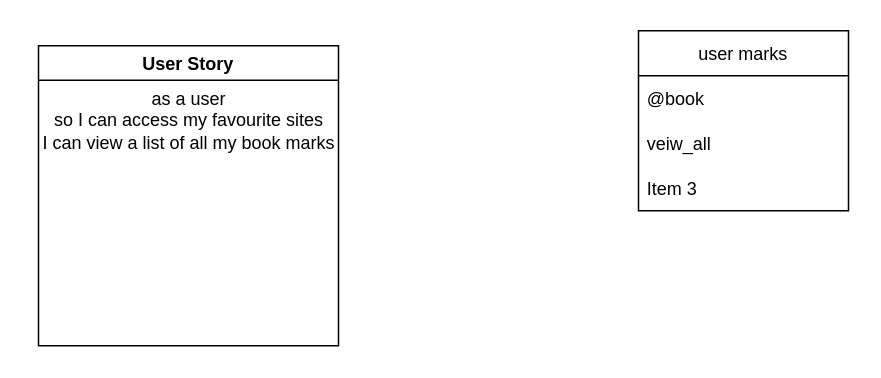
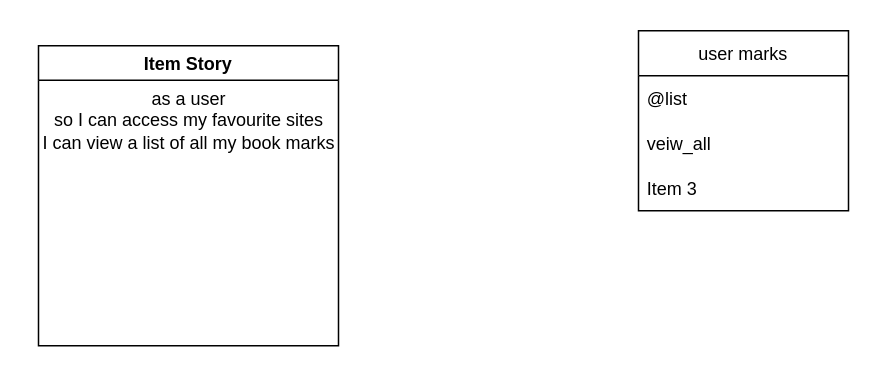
node "User Story": label "User Story" -> "Item Story"
node "@book": label "@book" -> "@list"
